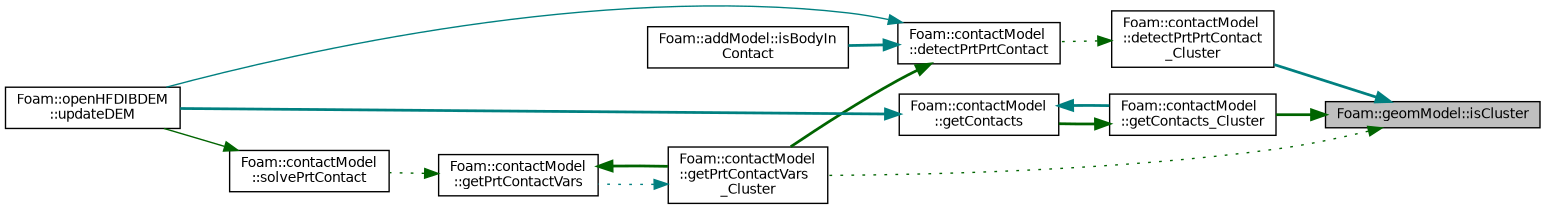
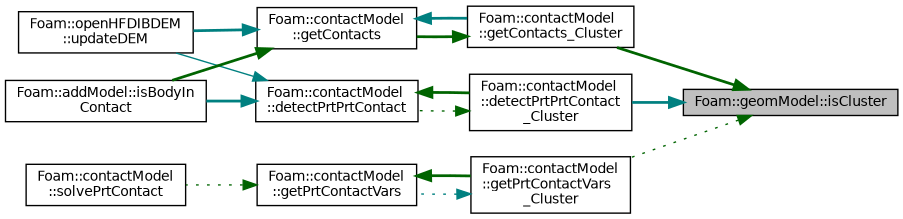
edge "Foam::addModel::isBodyIn Contact" -> "Foam::contactModel ::getContacts": added
edge "Foam::contactModel ::getPrtContactVars _Cluster" -> "Foam::contactModel ::detectPrtPrtContact": now "Foam::contactModel ::detectPrtPrtContact _Cluster" -> "Foam::contactModel ::detectPrtPrtContact"
edge "Foam::openHFDIBDEM ::updateDEM" -> "Foam::contactModel ::solvePrtContact": removed
